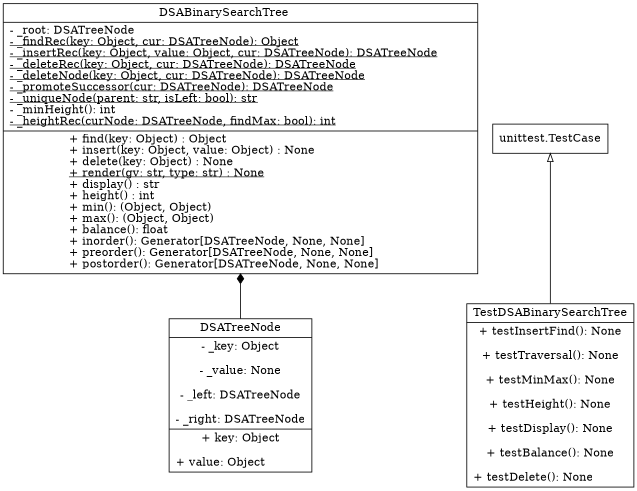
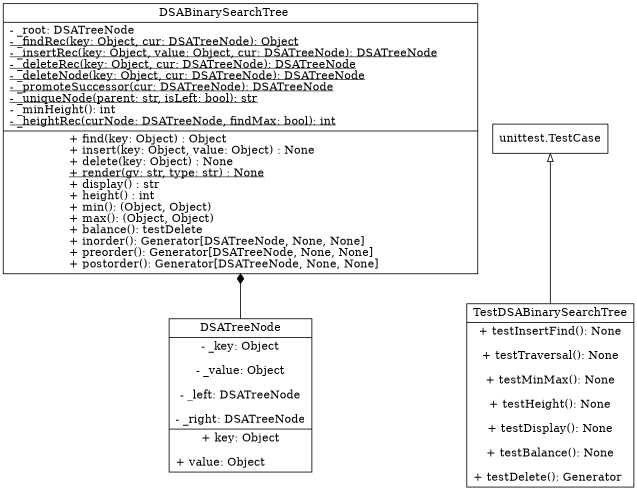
node "DSABinarySearchTree": text "+ balance(): float" -> "+ balance(): testDelete"
node "DSATreeNode": text "- _value: None" -> "- _value: Object"
node "TestDSABinarySearchTree": text "+ testDelete(): None" -> "+ testDelete(): Generator"
